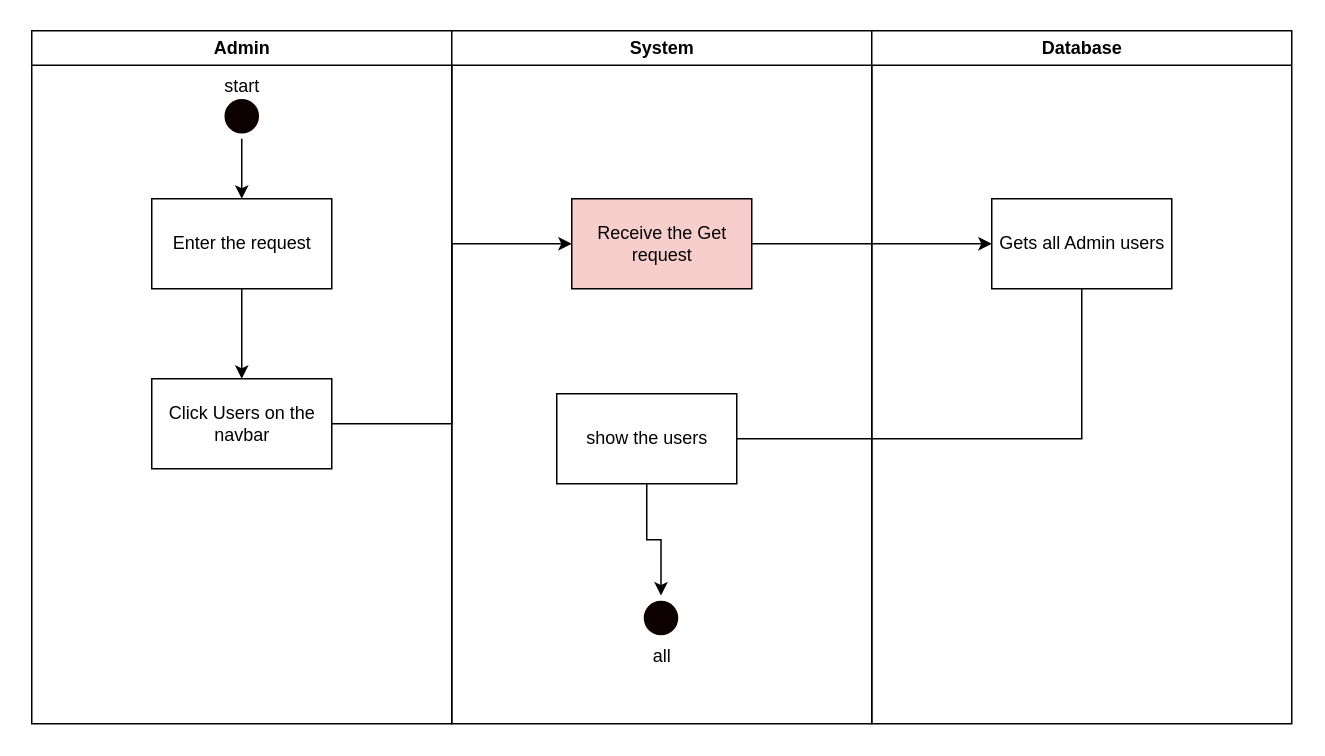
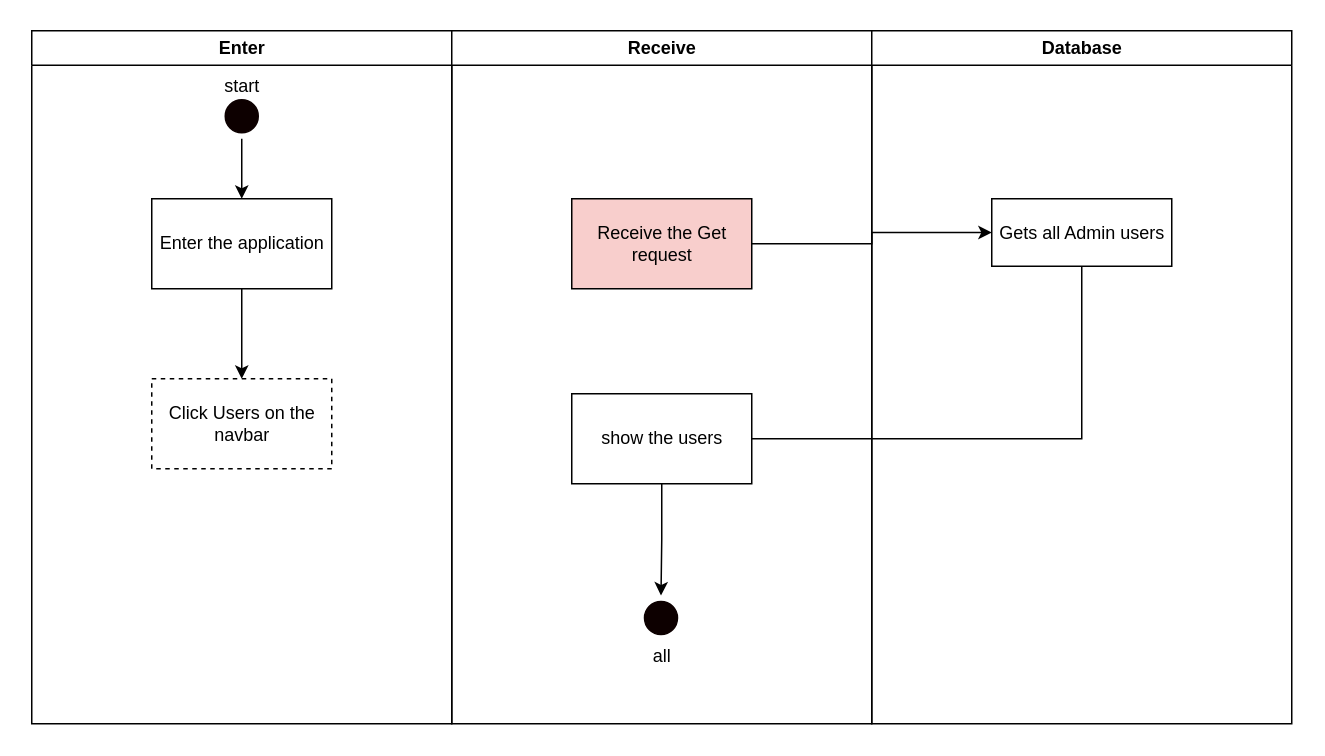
node "Admin": label "Admin" -> "Enter"
node "System": label "System" -> "Receive"
node "Enter the request": label "Enter the request" -> "Enter the application"
node "Gets all Admin users": size 180x90 -> 180x68
node "Click Users on the navbar": style solid -> dashed
edge "Click Users on the navbar" -> "Receive the Get request": removed
node "show the users": moved (647, 439) -> (662, 439)
